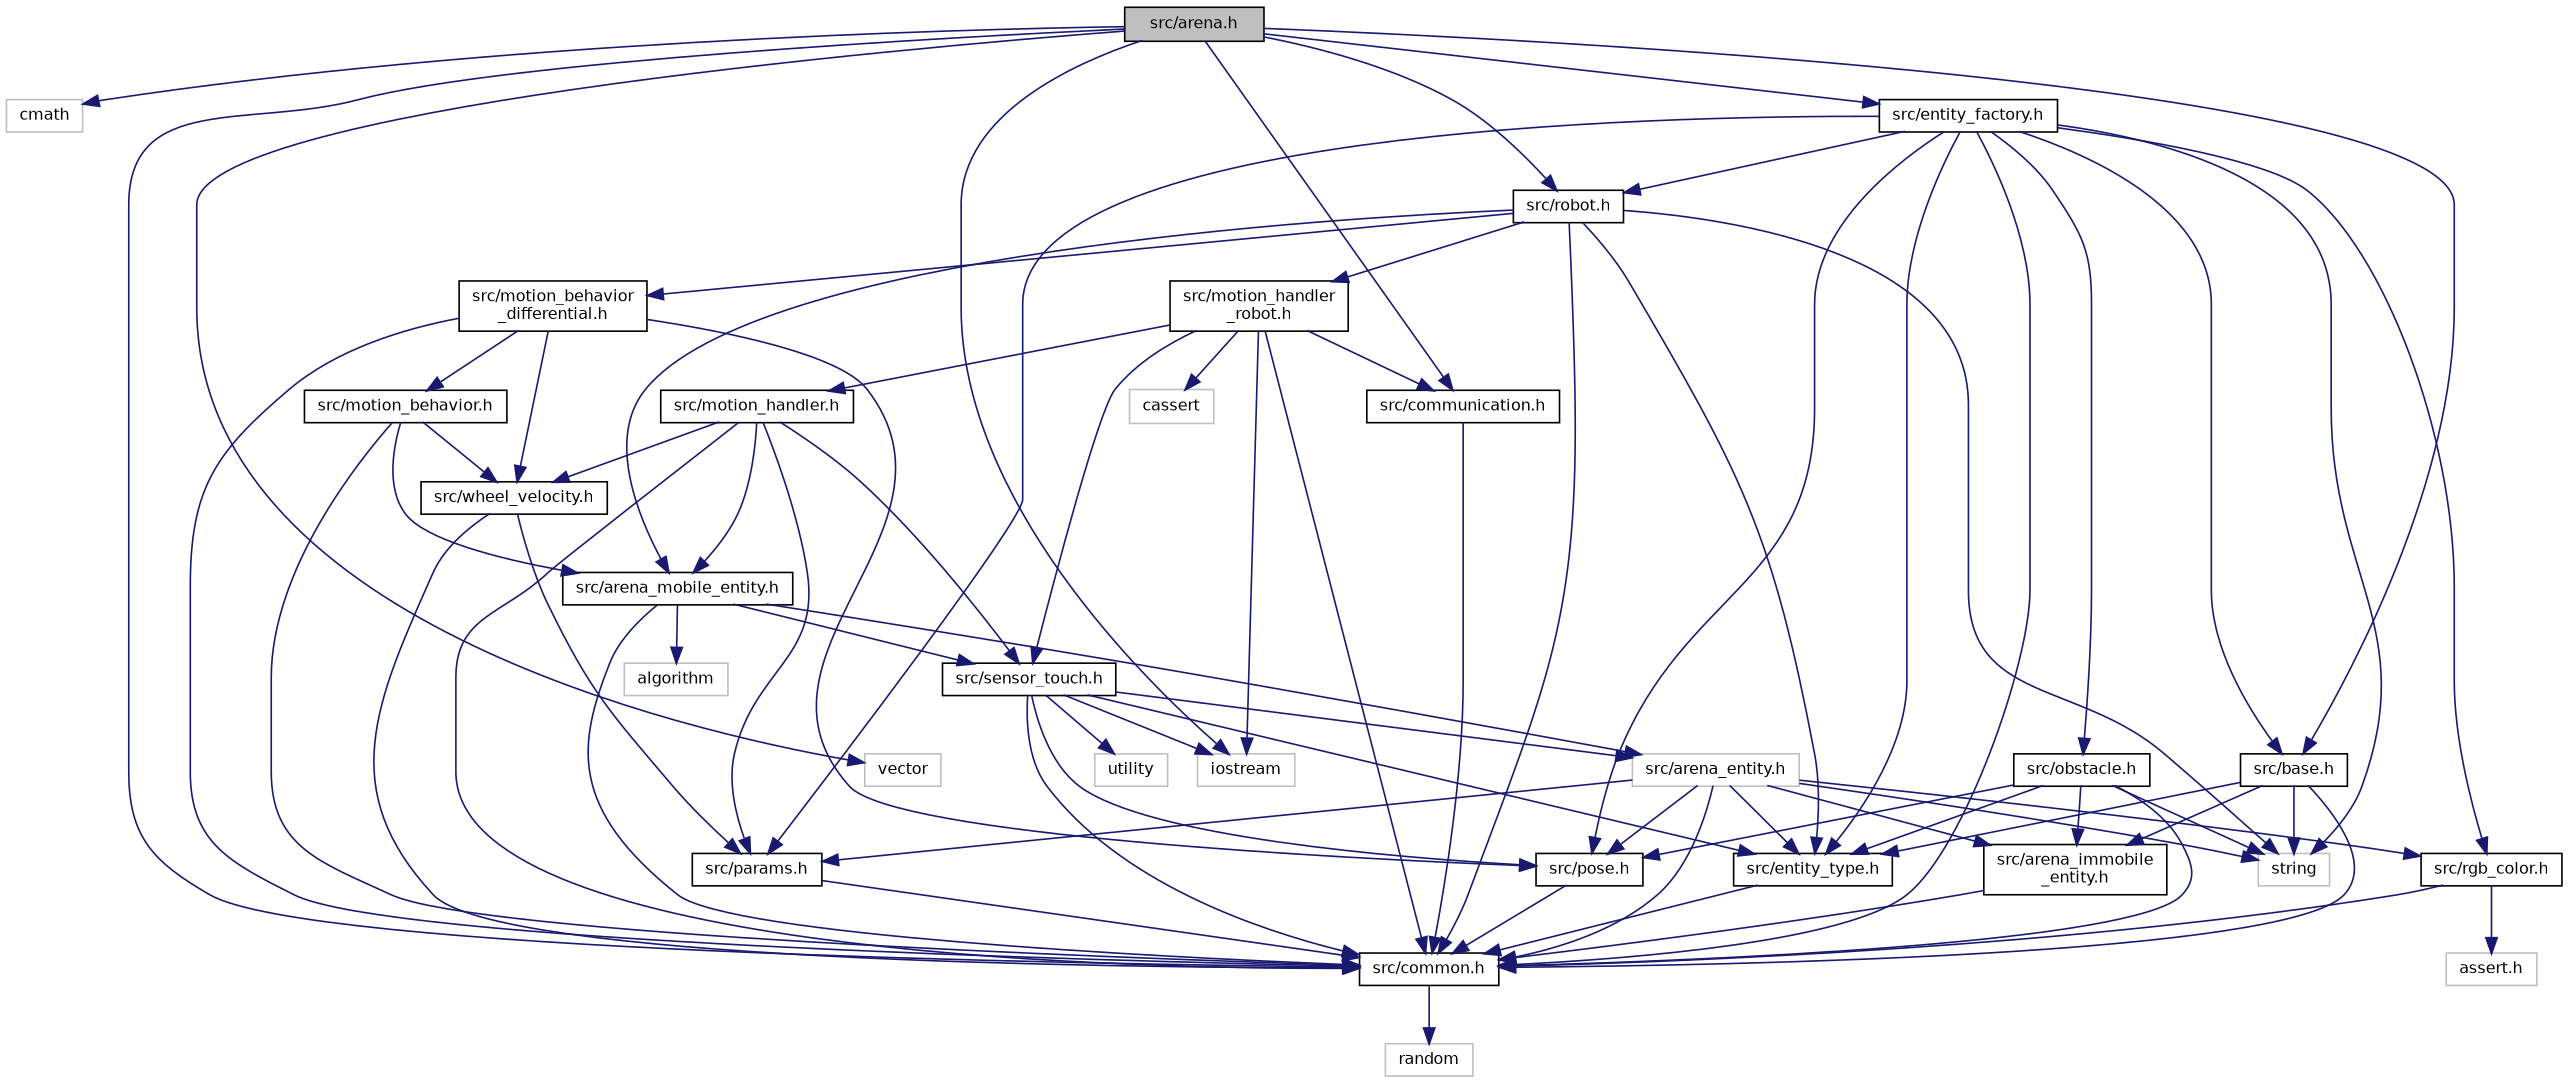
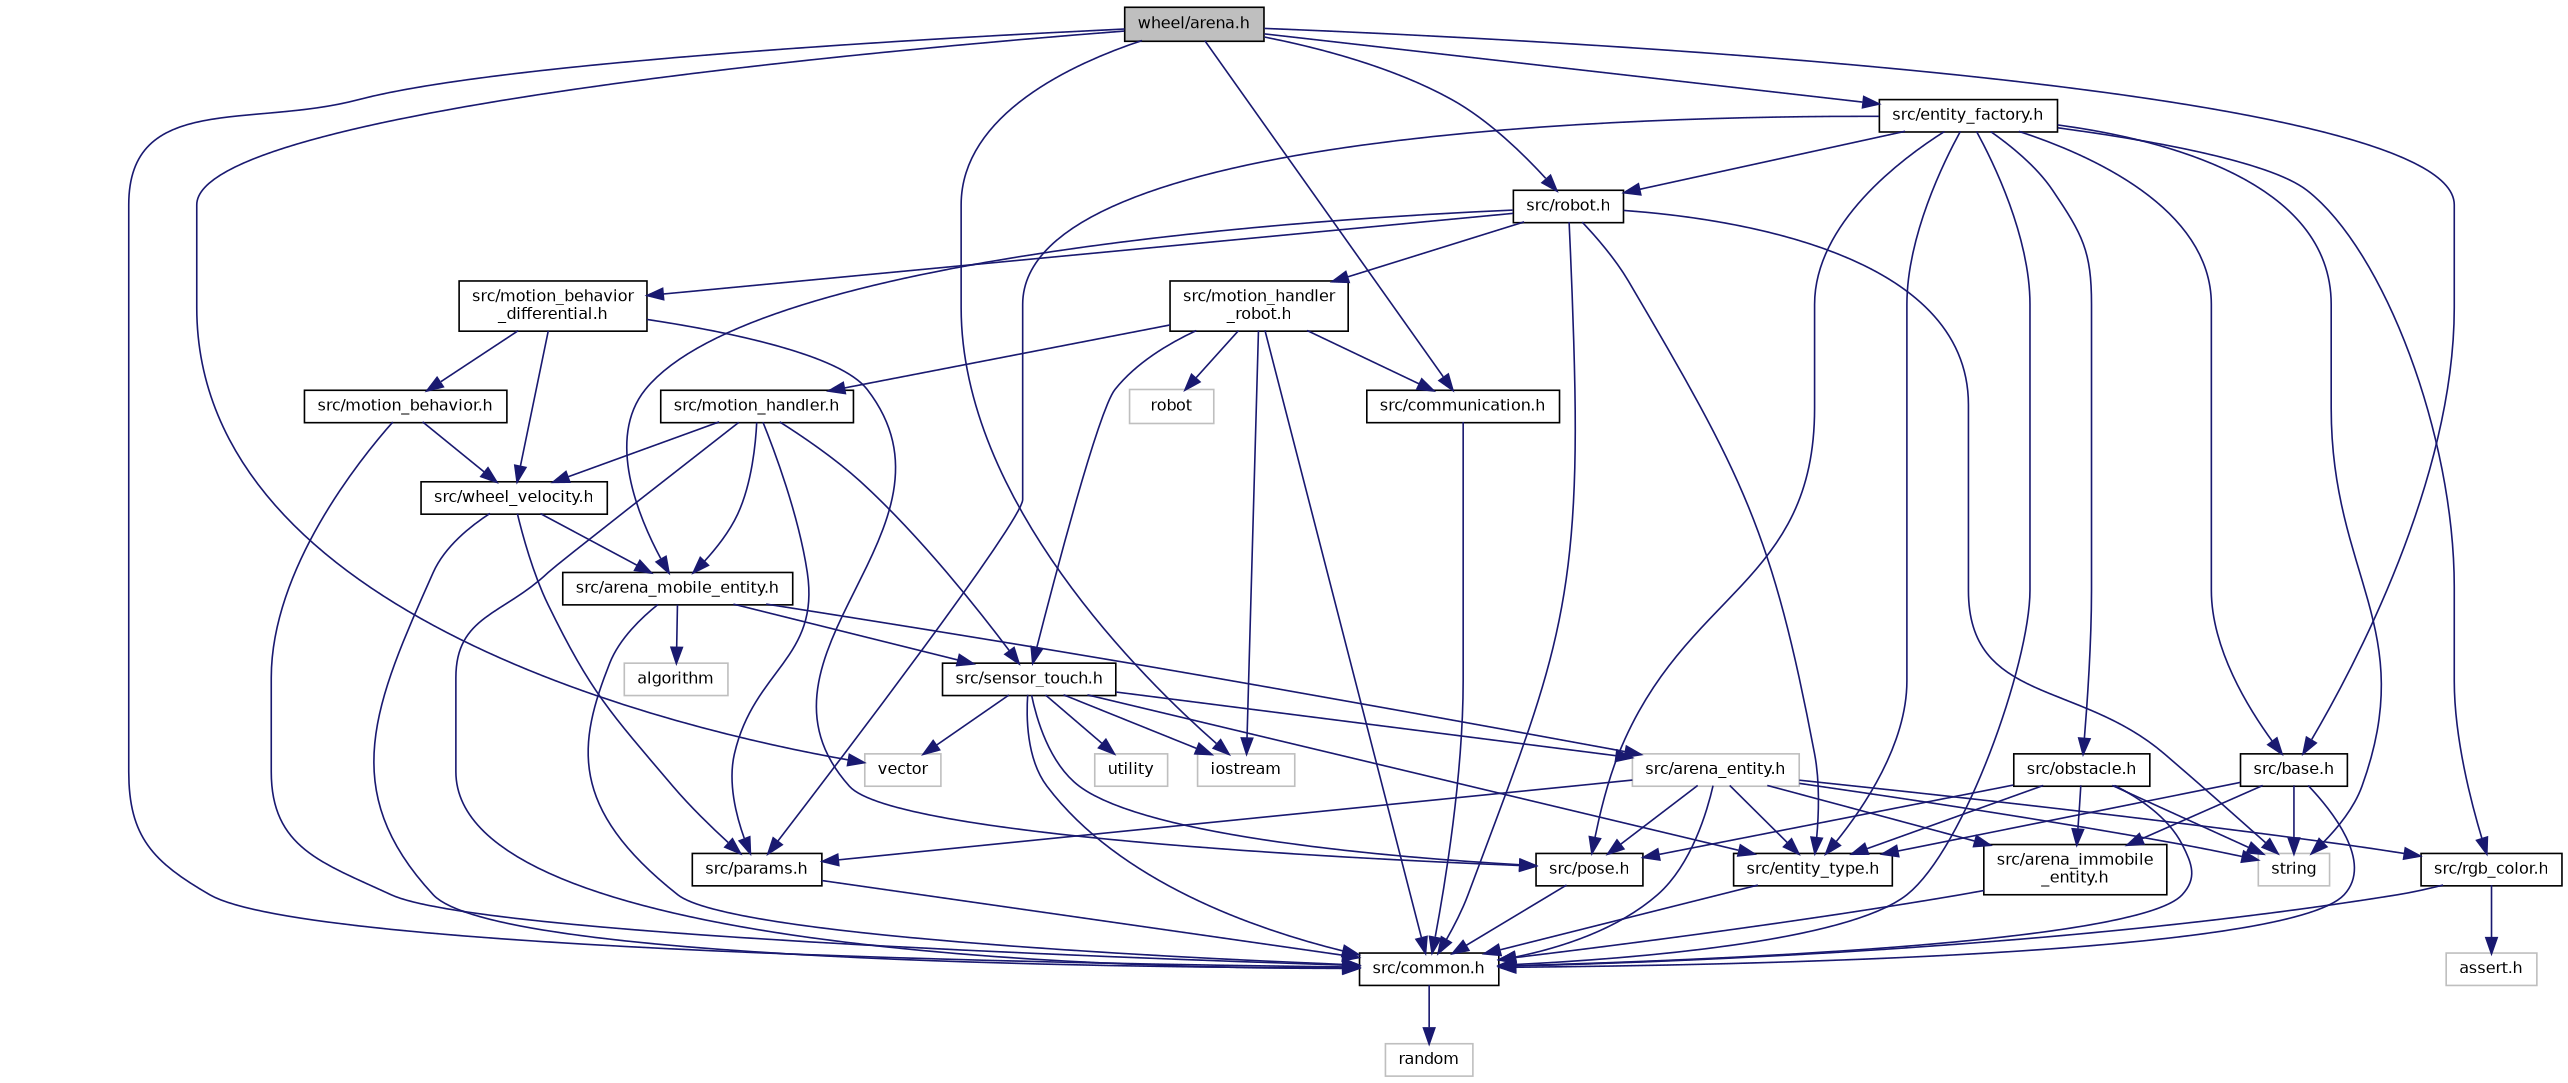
node "src/arena.h": label "src/arena.h" -> "wheel/arena.h"
node "cmath": removed
node "cassert": label "cassert" -> "robot"
edge "src/motion_behavior.h" -> "src/arena_mobile_entity.h": now "src/wheel_velocity.h" -> "src/arena_mobile_entity.h"
edge "src/sensor_touch.h" -> "vector": added
edge "src/motion_behavior _differential.h" -> "src/common.h": removed
